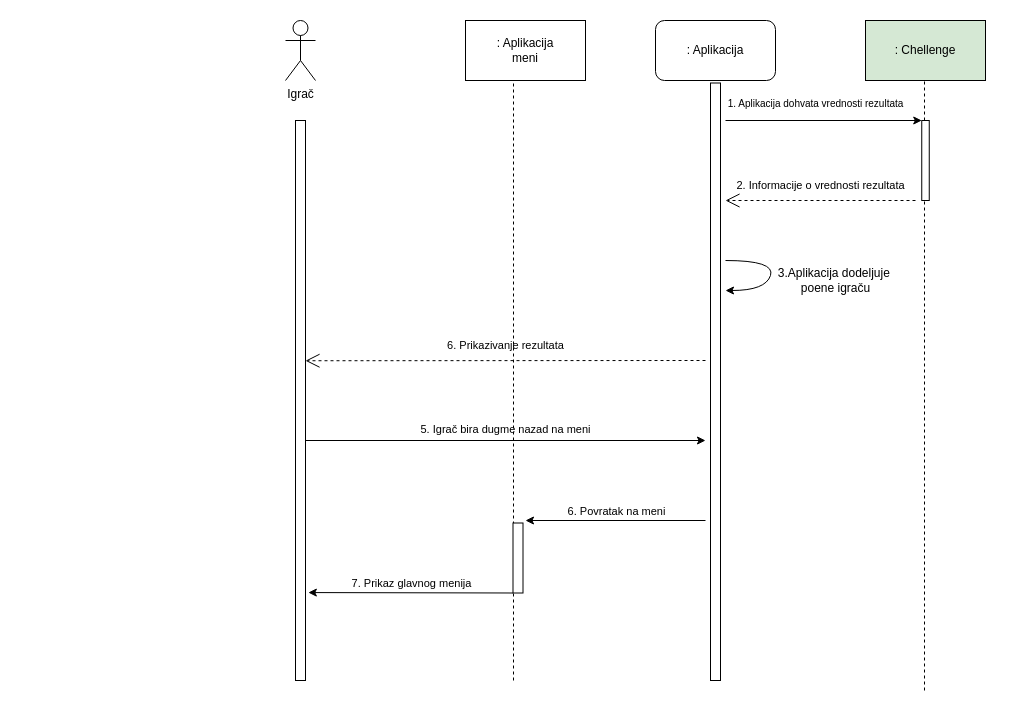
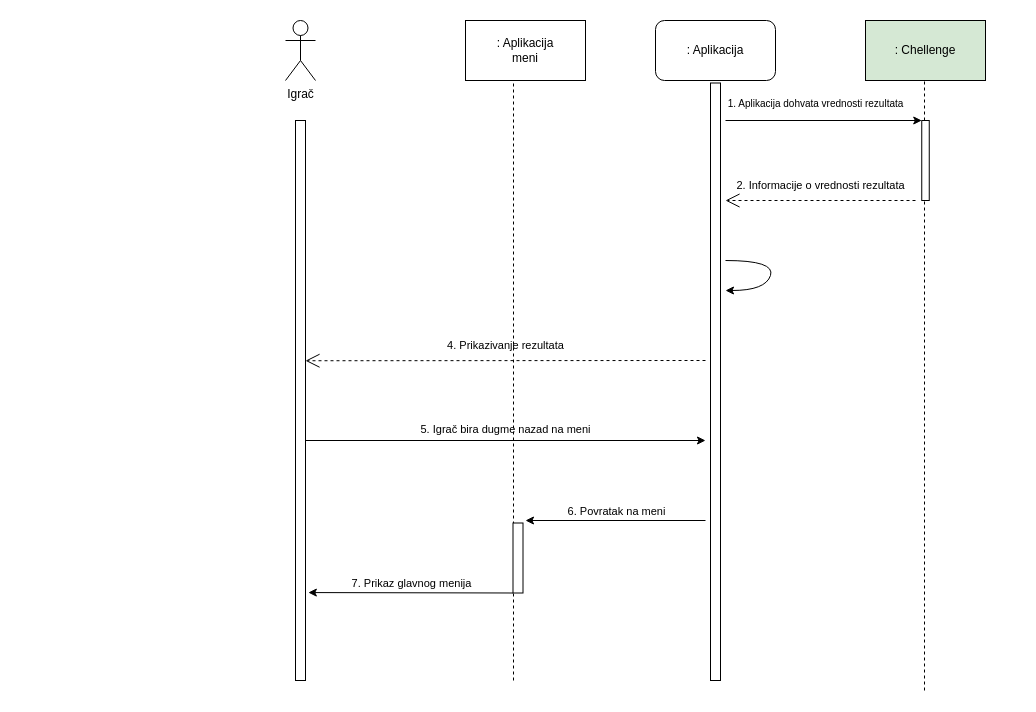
node "3.Aplikacija dodeljuje poene igraču": removed
node "6. Prikazivanje rezultata": label "6. Prikazivanje rezultata" -> "4. Prikazivanje rezultata"
